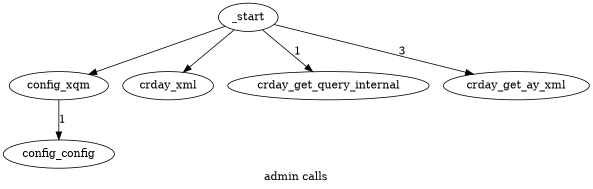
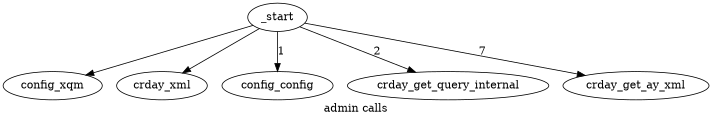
edge "_start" -> "crday_get_query_internal": label "1" -> "2"
edge "_start" -> "crday_get_ay_xml": label "3" -> "7"
edge "config_xqm" -> "config_config": now "_start" -> "config_config"
